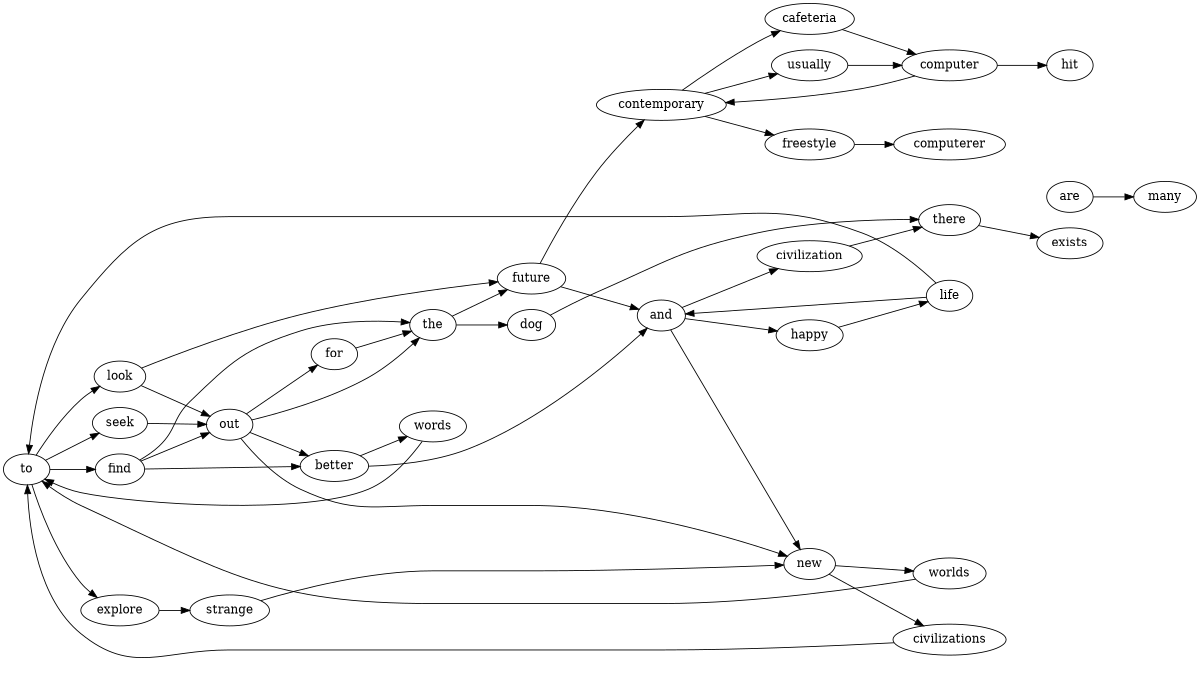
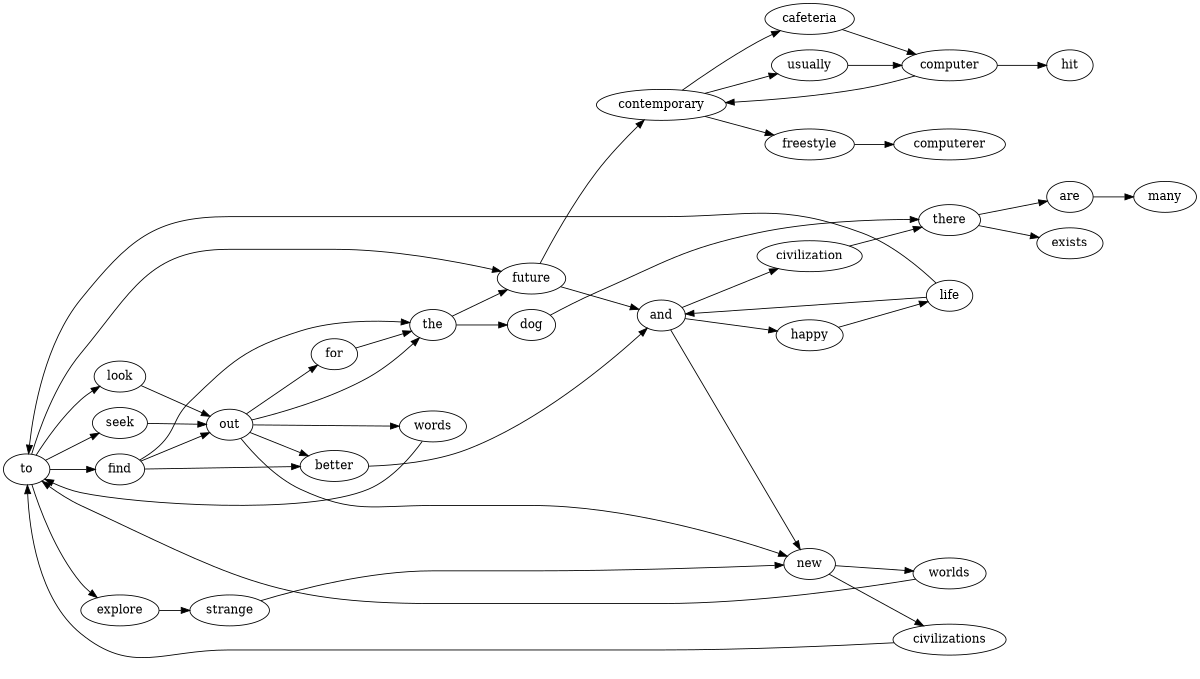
edge "there" -> "are": added
edge "look" -> "future": now "to" -> "future"
edge "better" -> "words": now "out" -> "words"
